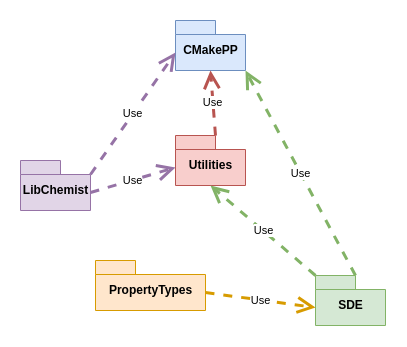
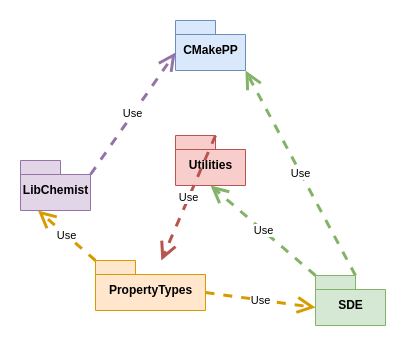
edge "Utilities" -> "CMakePP": now "Utilities" -> "PropertyTypes"
edge "LibChemist" -> "Utilities": removed, label "Use"
edge "PropertyTypes" -> "LibChemist": added, label "Use"
